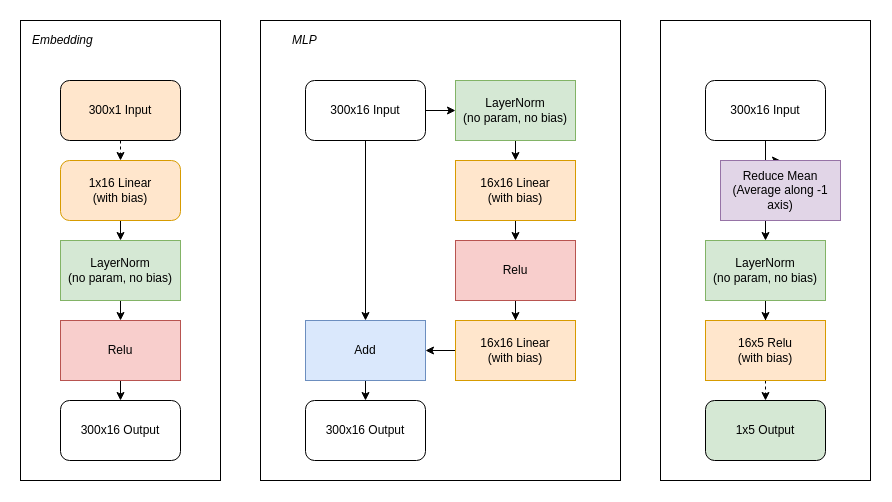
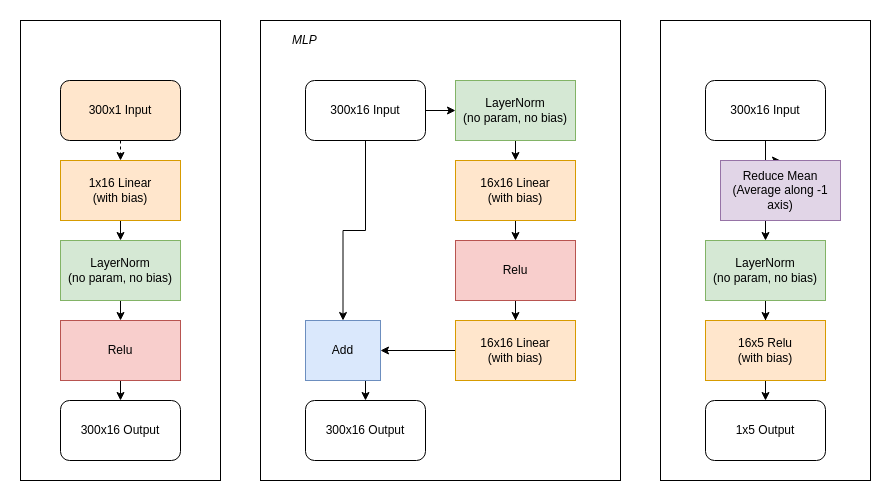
node "Embedding": removed
node "1x16 Linear (with bias)": shape rounded rectangle -> rectangle
node "Add": size 120x60 -> 75x60
edge "16x5 Relu (with bias)" -> "1x5 Output": style dashed -> solid
node "1x5 Output": fillcolor #d5e8d4 -> #ffffff
